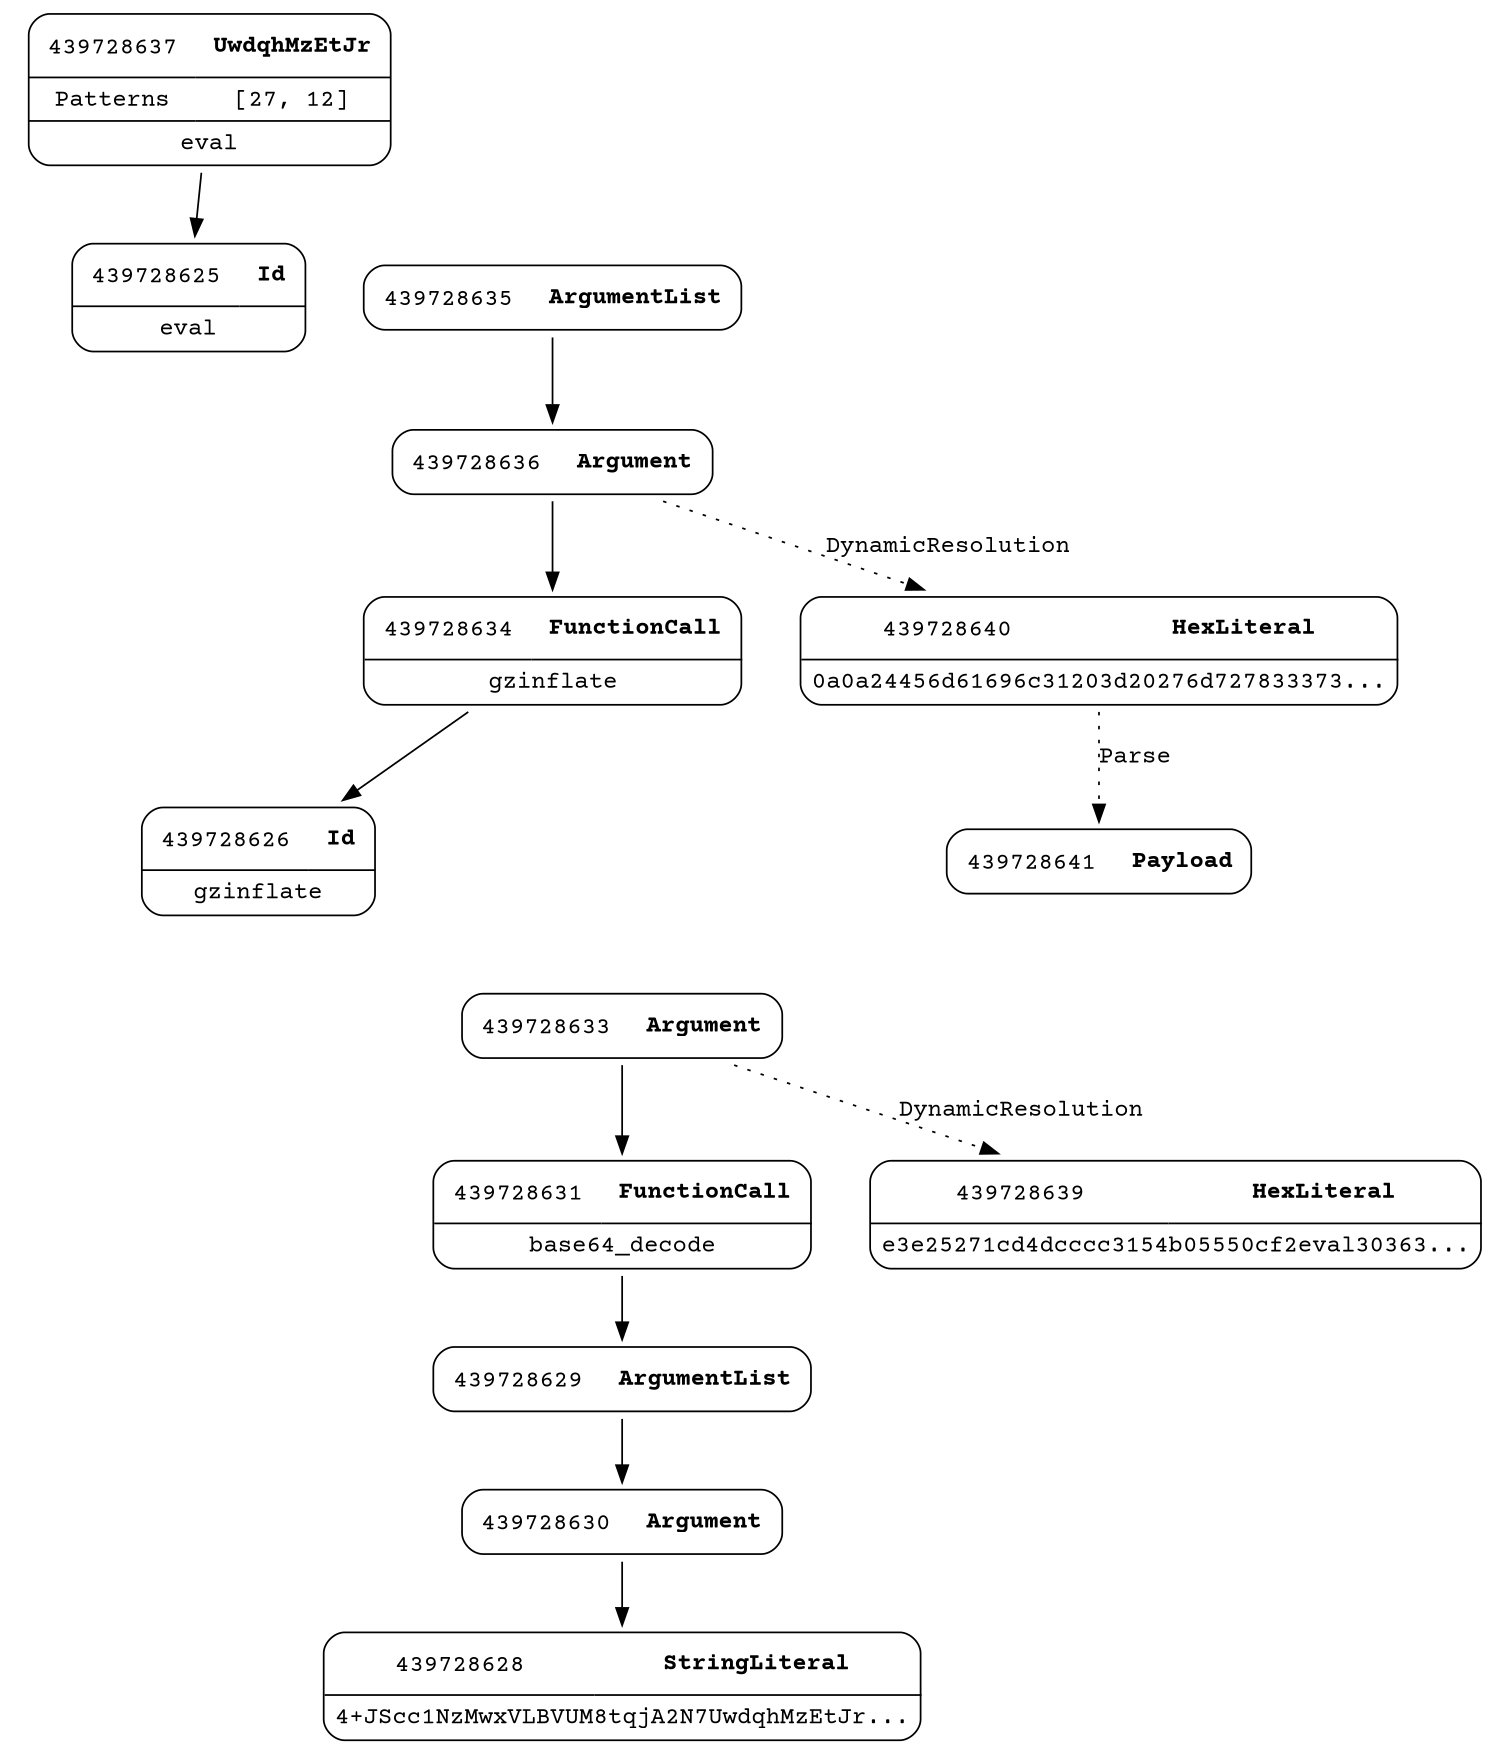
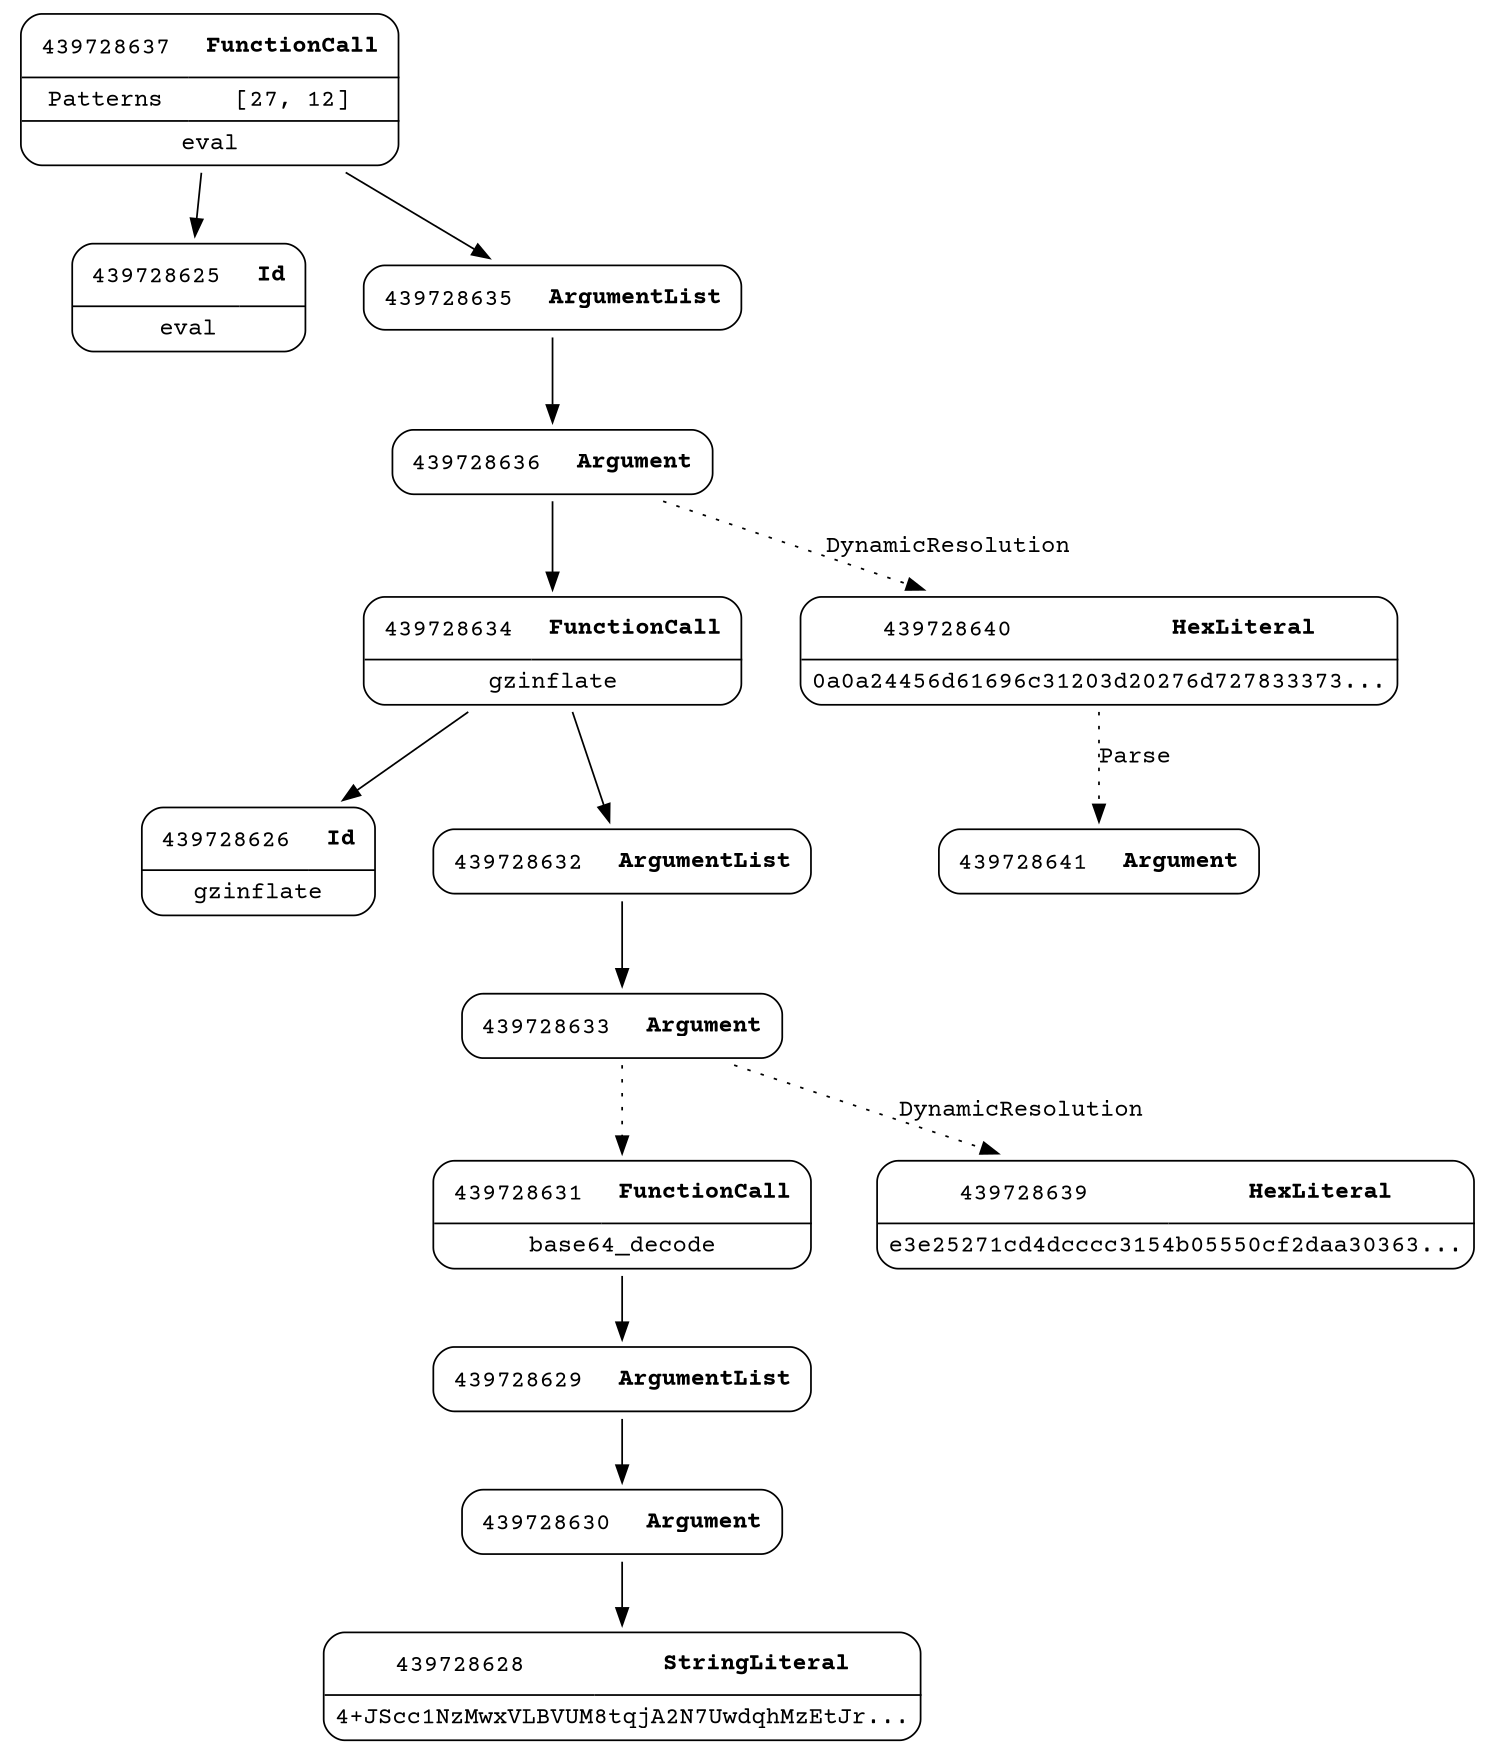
node "439728637": text "UwdqhMzEtJr" -> "FunctionCall"
edge "439728637" -> "439728635": added
node "439728641": text "Payload" -> "Argument"
node "439728632": added
edge "439728633" -> "439728631": style solid -> dotted
node "439728639": text "e3e25271cd4dcccc3154b05550cf2eval30363..." -> "e3e25271cd4dcccc3154b05550cf2daa30363..."
